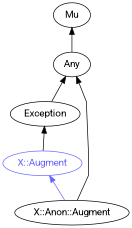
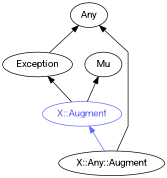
edge "Any" -> "Mu": now "X::Augment" -> "Mu"
node "X::Anon::Augment": label "X::Anon::Augment" -> "X::Any::Augment"
